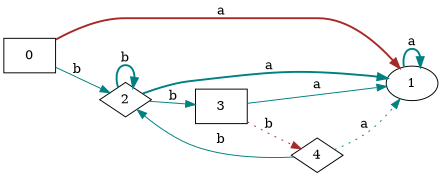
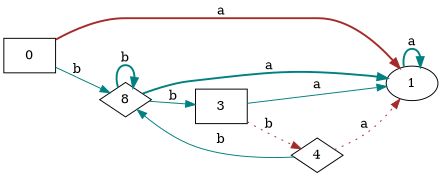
node "2": label "2" -> "8"
edge "4" -> "1": color teal -> brown
